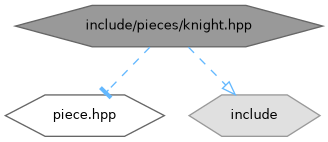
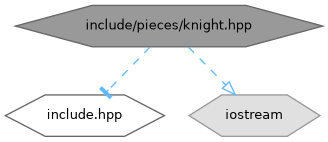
node "piece.hpp": label "piece.hpp" -> "include.hpp"
node "include": label "include" -> "iostream"
